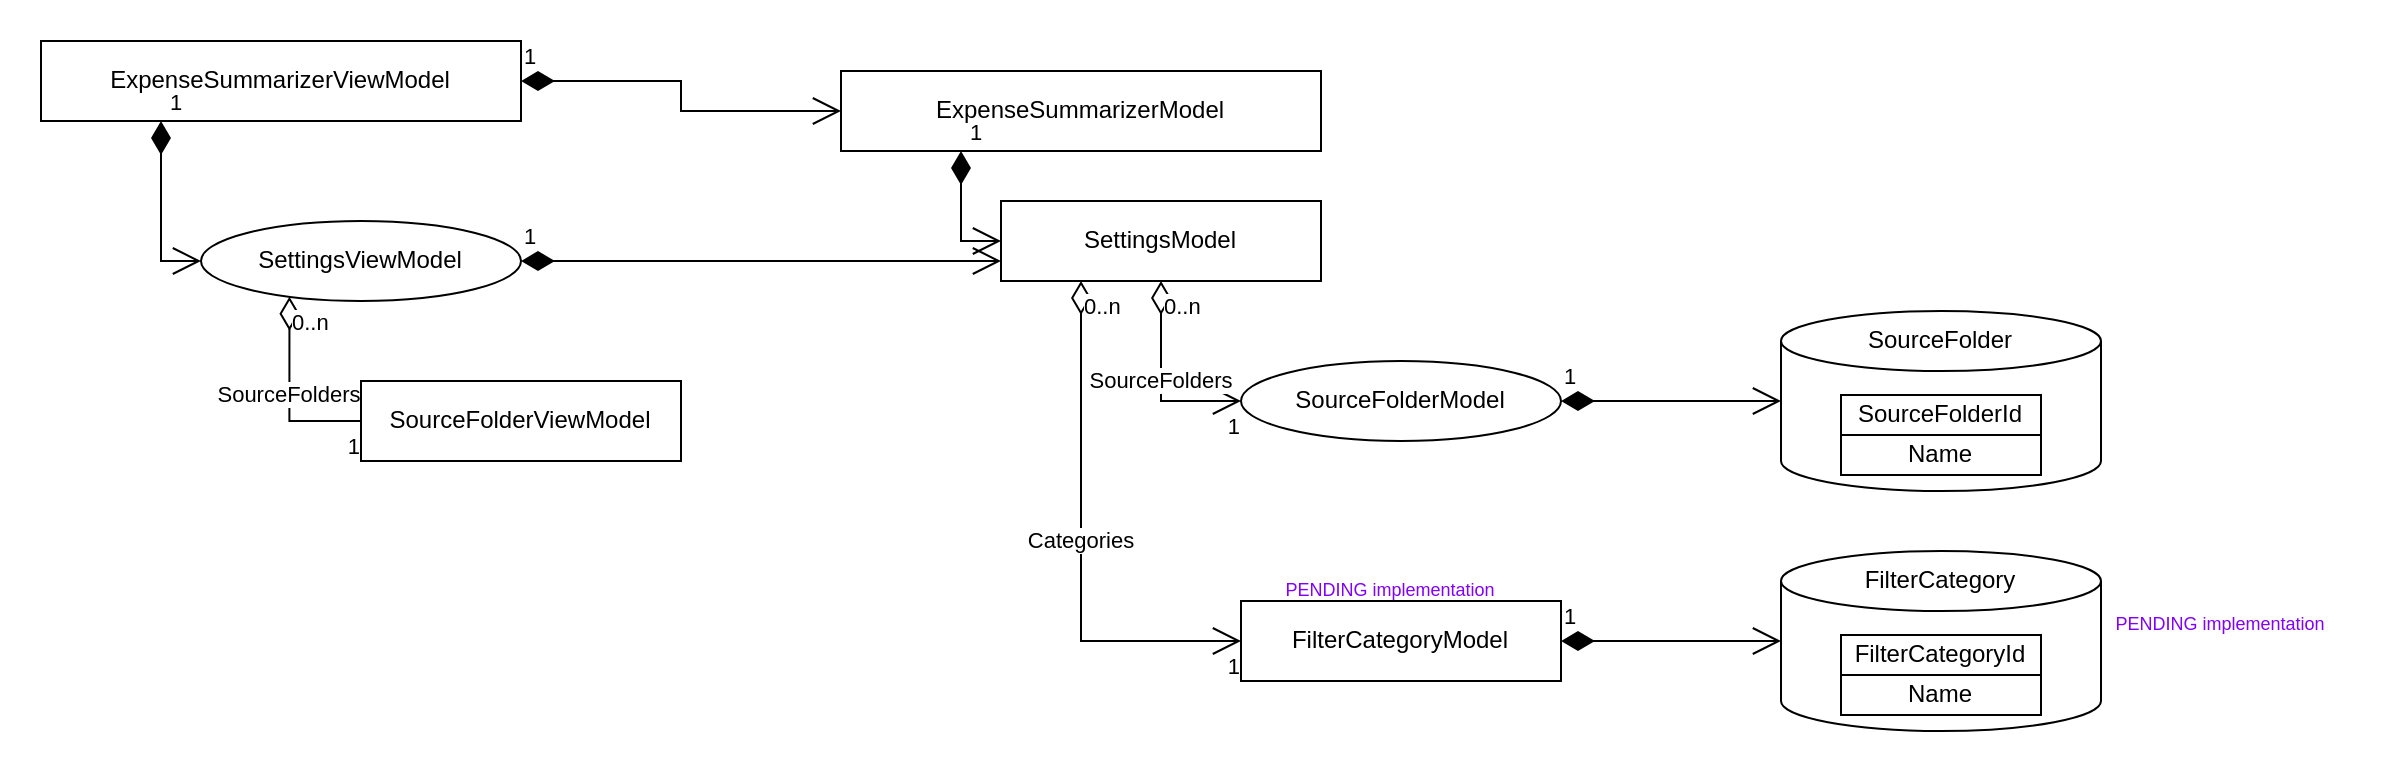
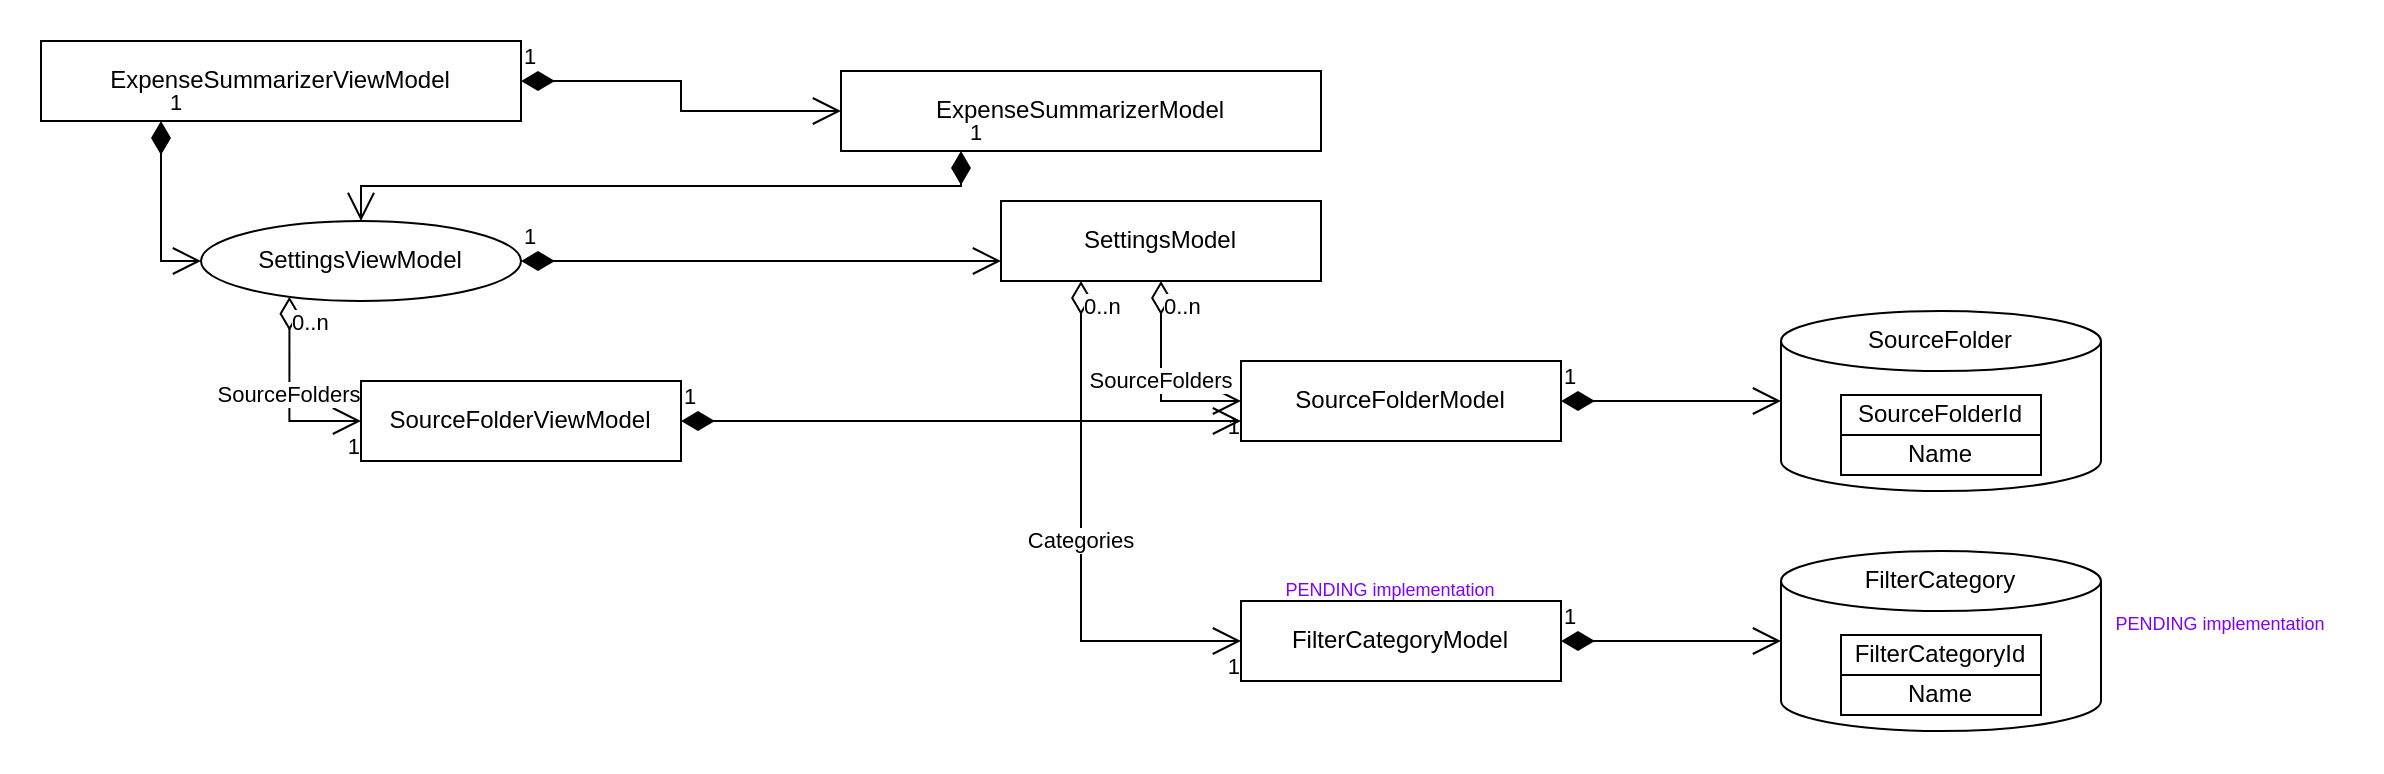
edge "ExpenseSummarizerModel" -- "SettingsModel": now "ExpenseSummarizerModel" -- "SettingsViewModel"
node "SourceFolderModel": shape ellipse -> rectangle
edge "SourceFolderViewModel" -> "SettingsViewModel": arrowhead none -> open
edge "SourceFolderModel" -- "SourceFolderViewModel": added, label "1"
